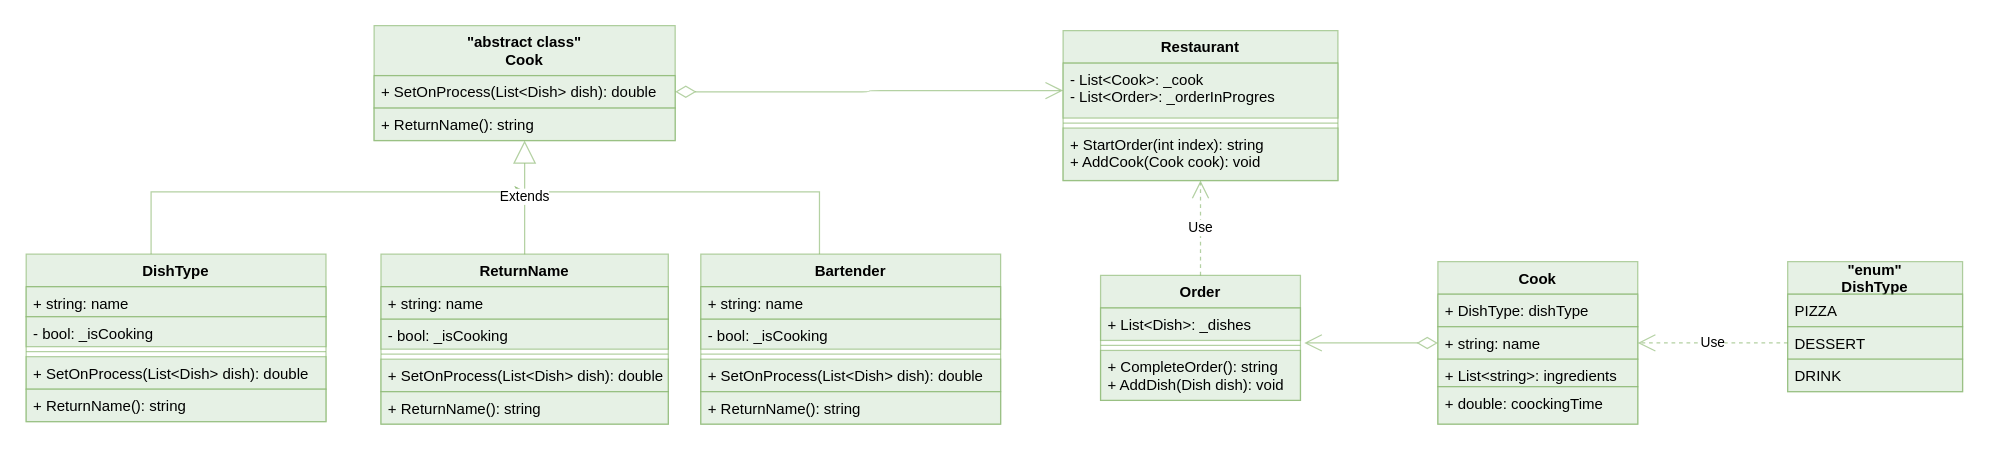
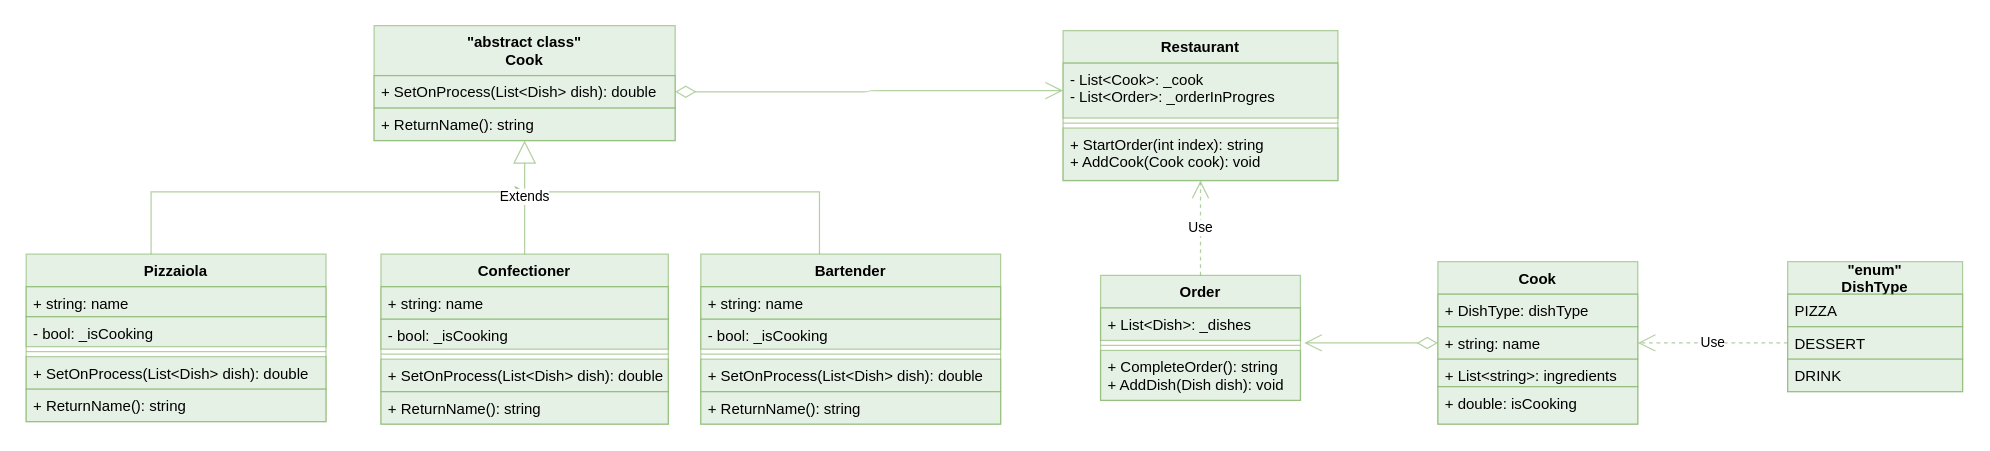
node "DishType": label "DishType" -> "Pizzaiola"
node "ReturnName": label "ReturnName" -> "Confectioner"
node "+ double: coockingTime": label "+ double: coockingTime" -> "+ double: isCooking"
